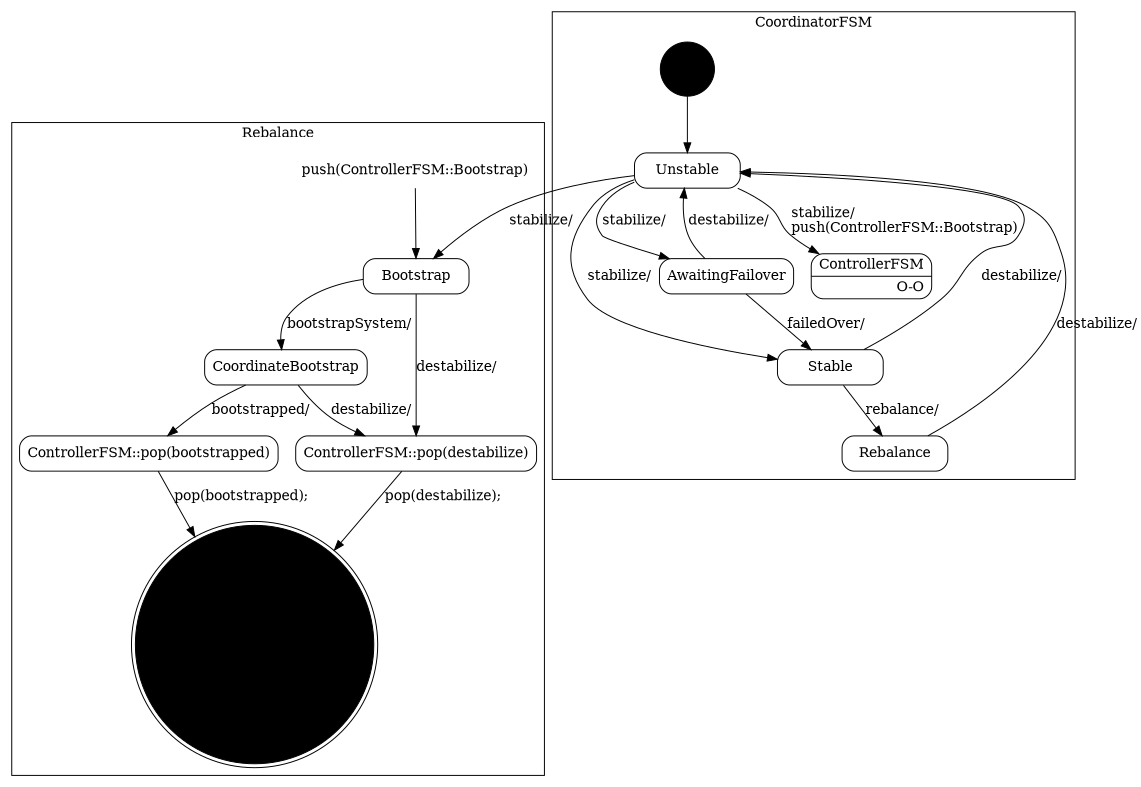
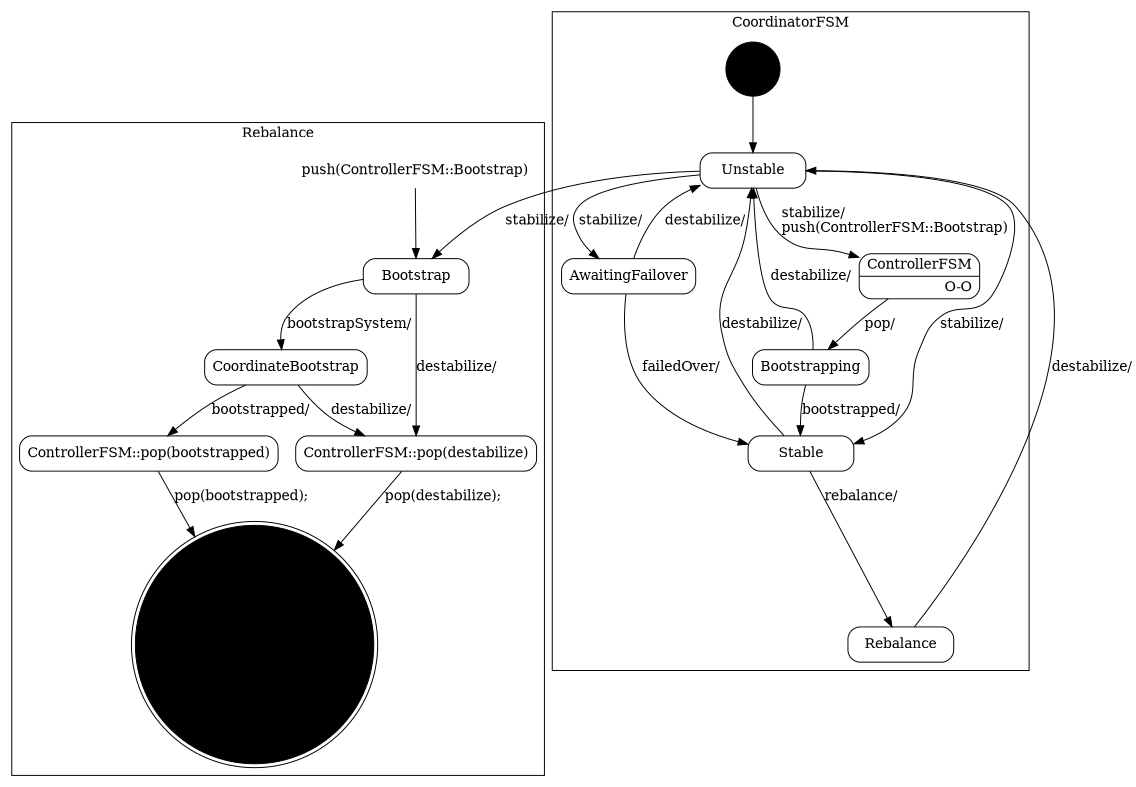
node "Bootstrapping": added
